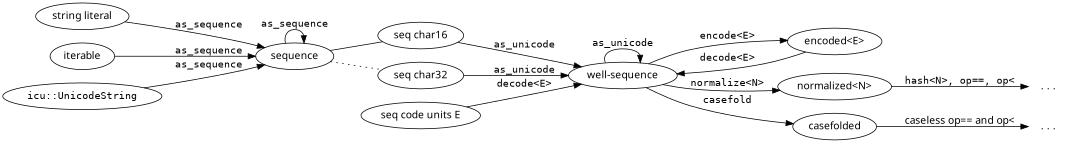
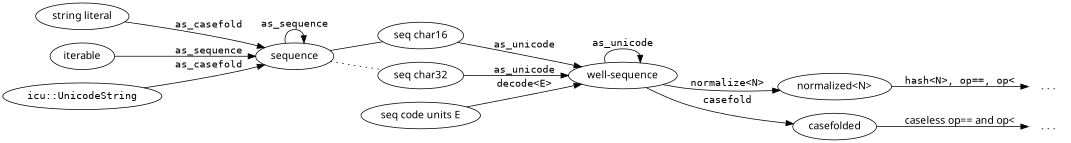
edge "string literal" -> "sequence": label "as_sequence" -> "as_casefold"
node "encoded<E>": removed
edge "icu::UnicodeString" -> "sequence": label "as_sequence" -> "as_casefold"
